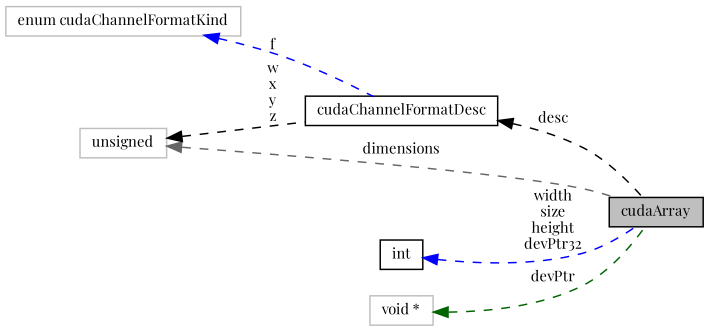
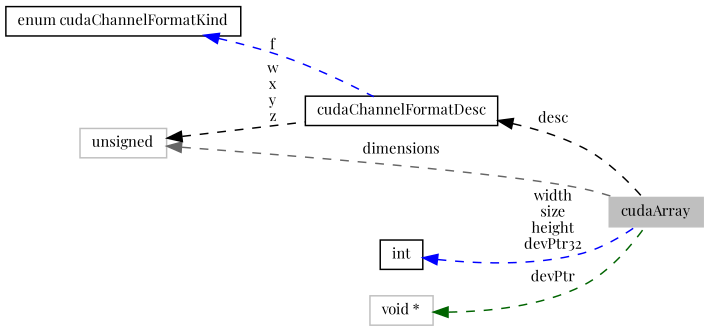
node "enum cudaChannelFormatKind": color grey75 -> black
node "cudaArray": color black -> grey75
